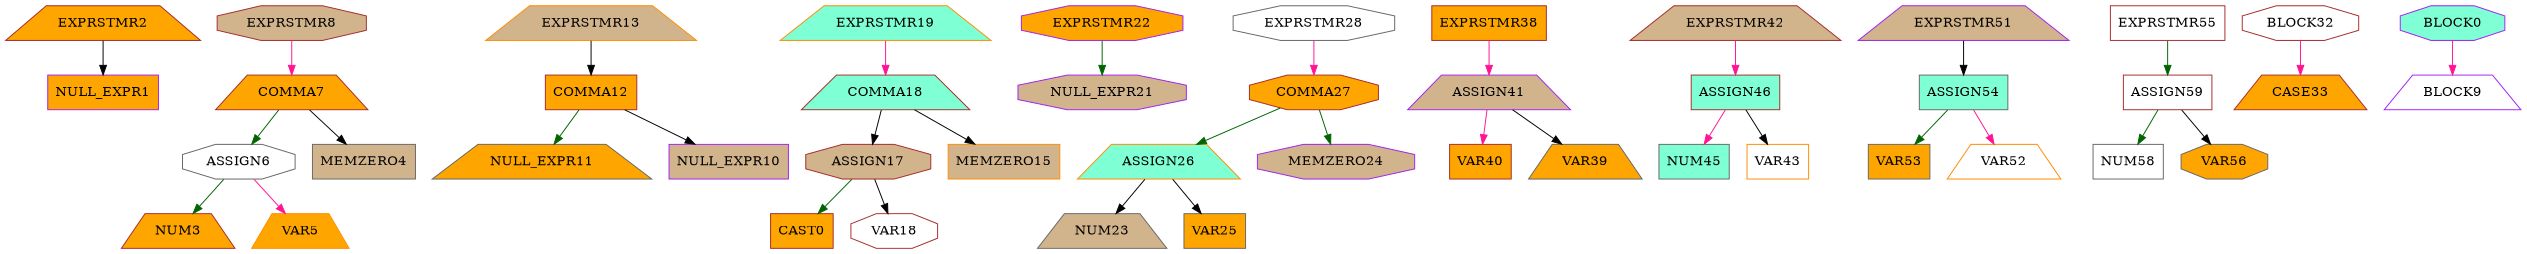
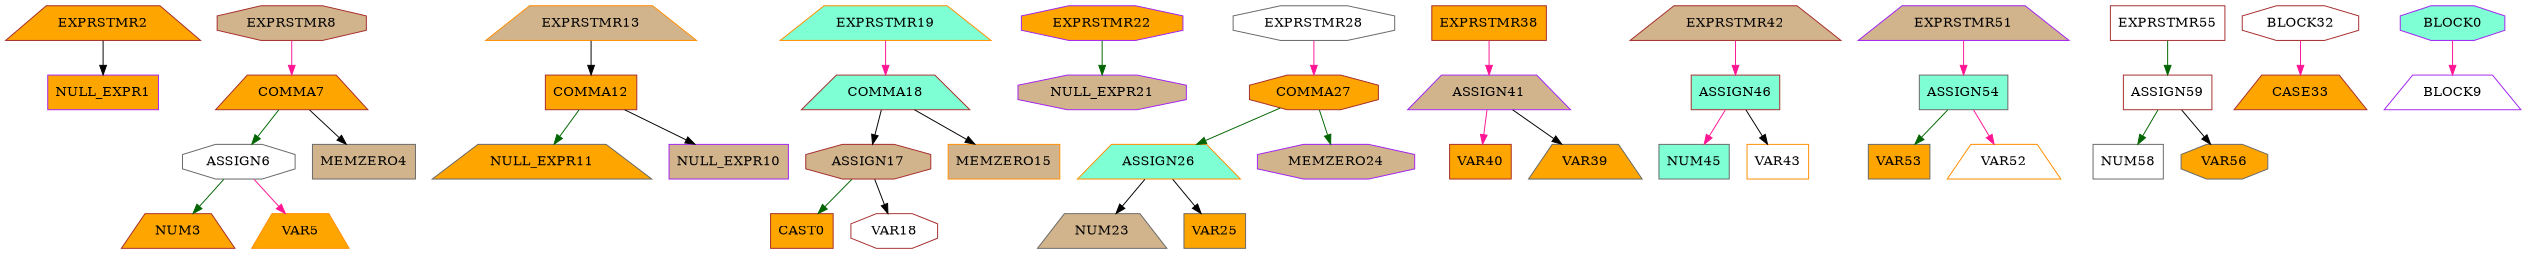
edge "EXPRSTMR51" -> "ASSIGN54": color black -> deeppink
